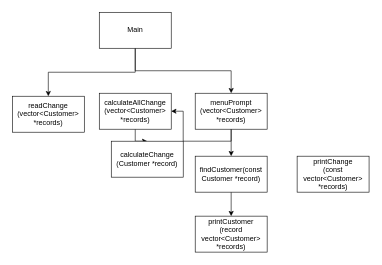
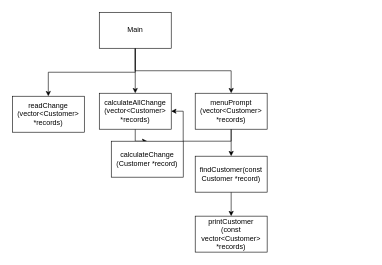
edge "Main" -> "calculateAllChange (vector<Customer> *records)": added
node "printChange (const vector<Customer> *records)": removed
node "printCustomer (record vector<Customer> *records)": label "printCustomer (record vector<Customer> *records)" -> "printCustomer (const vector<Customer> *records)"
